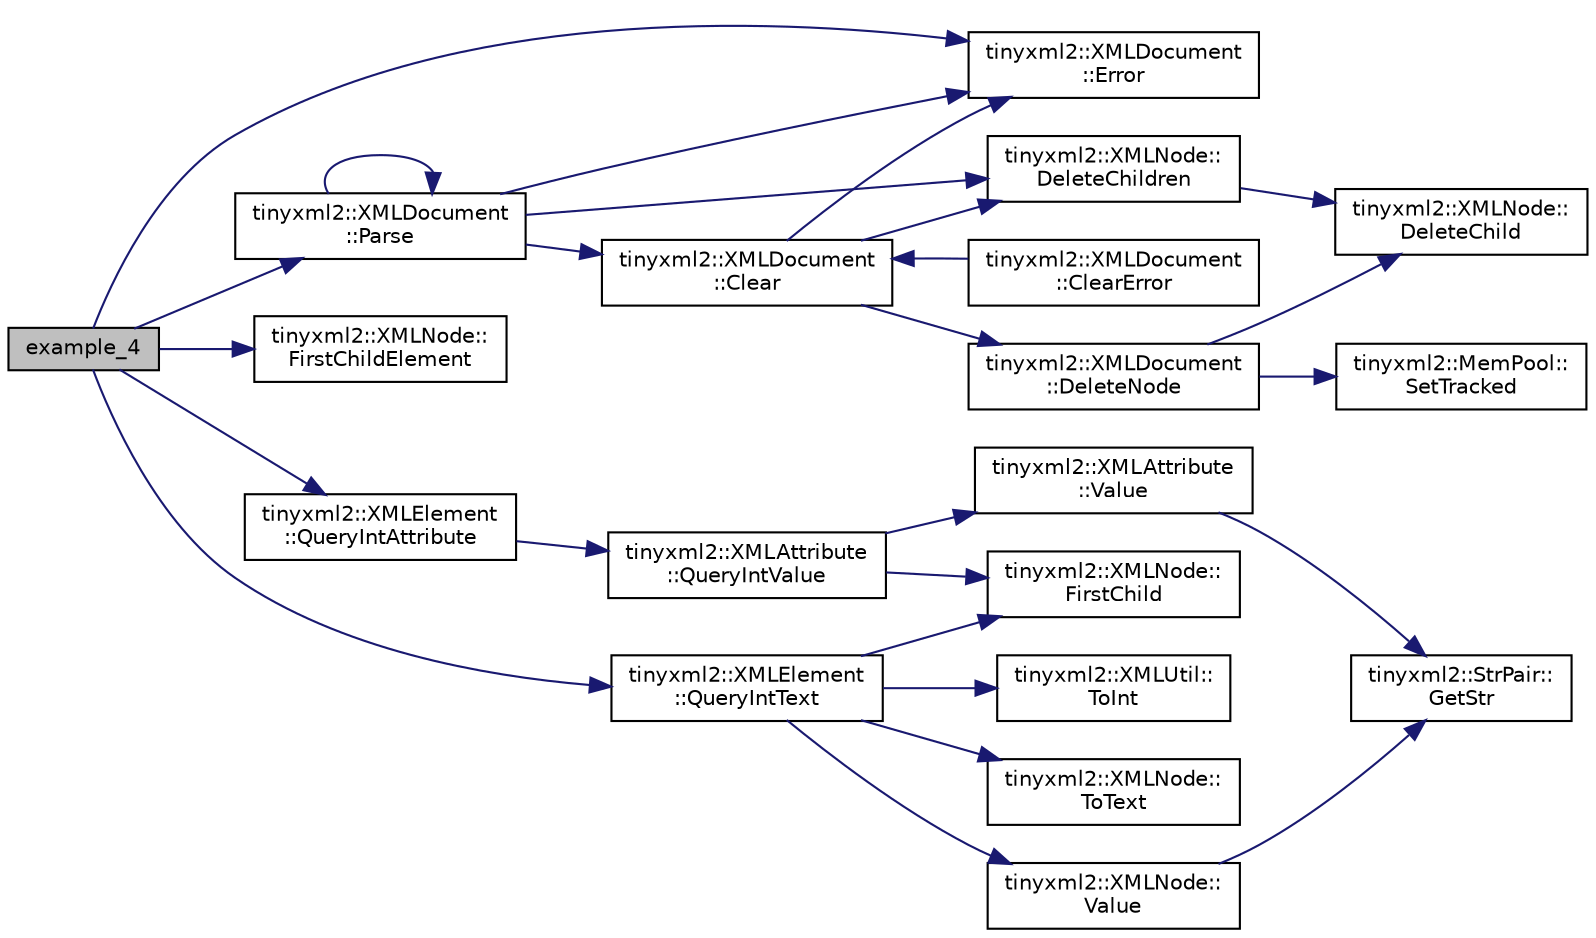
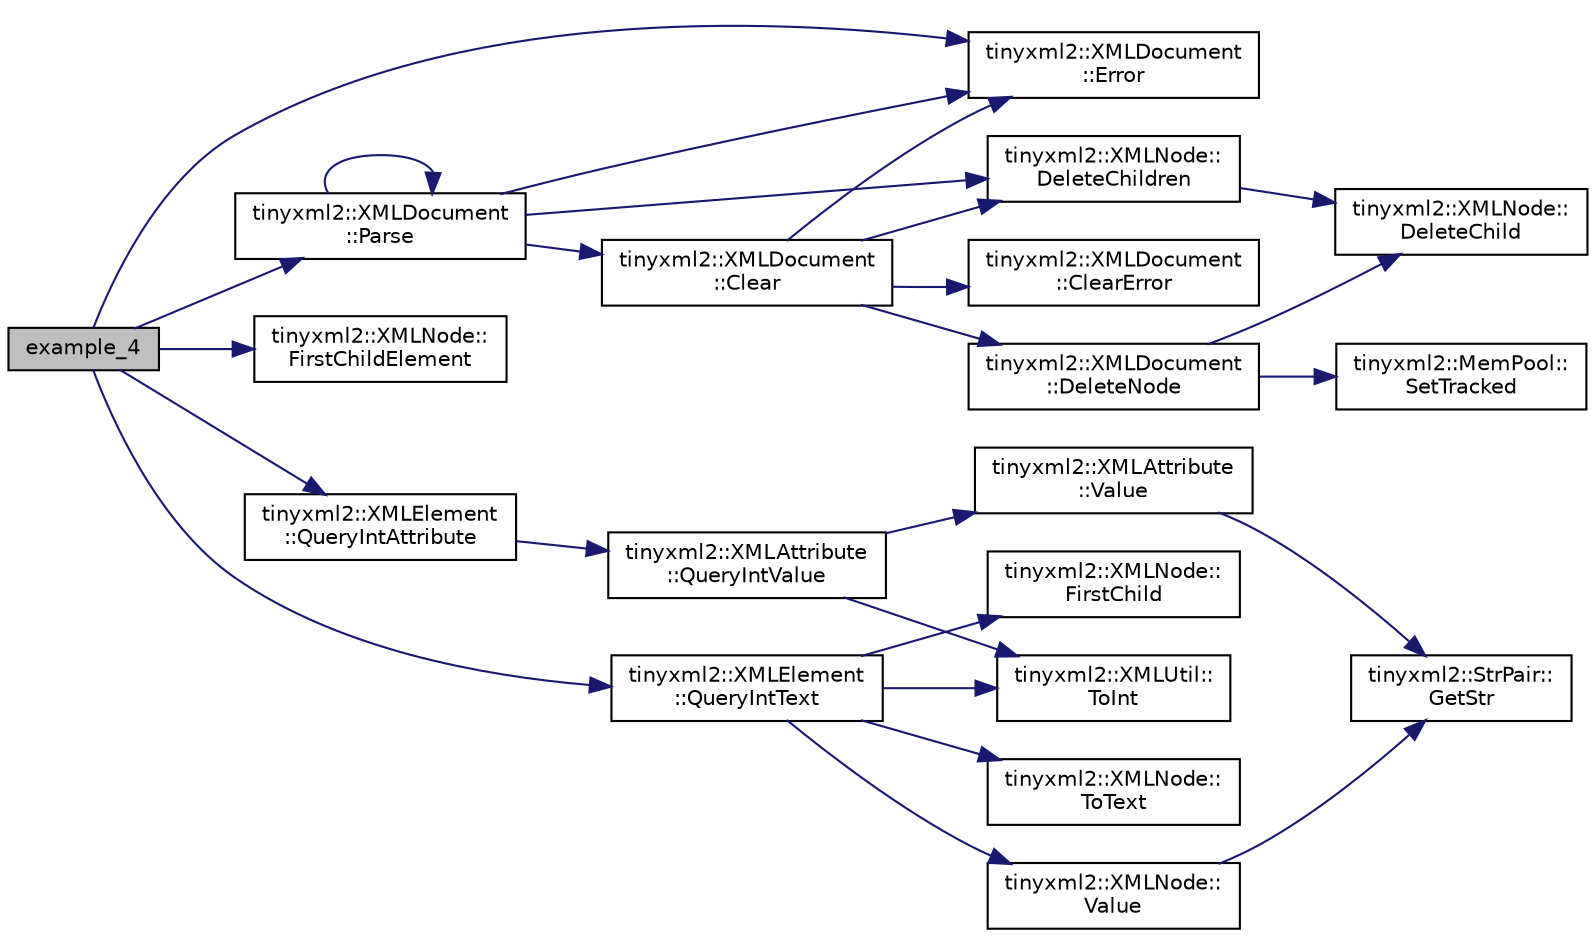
edge "tinyxml2::XMLDocument ::ClearError" -> "tinyxml2::XMLDocument ::Clear": reversed
edge "tinyxml2::XMLAttribute ::QueryIntValue" -> "tinyxml2::XMLNode:: FirstChild": now "tinyxml2::XMLAttribute ::QueryIntValue" -> "tinyxml2::XMLUtil:: ToInt"
